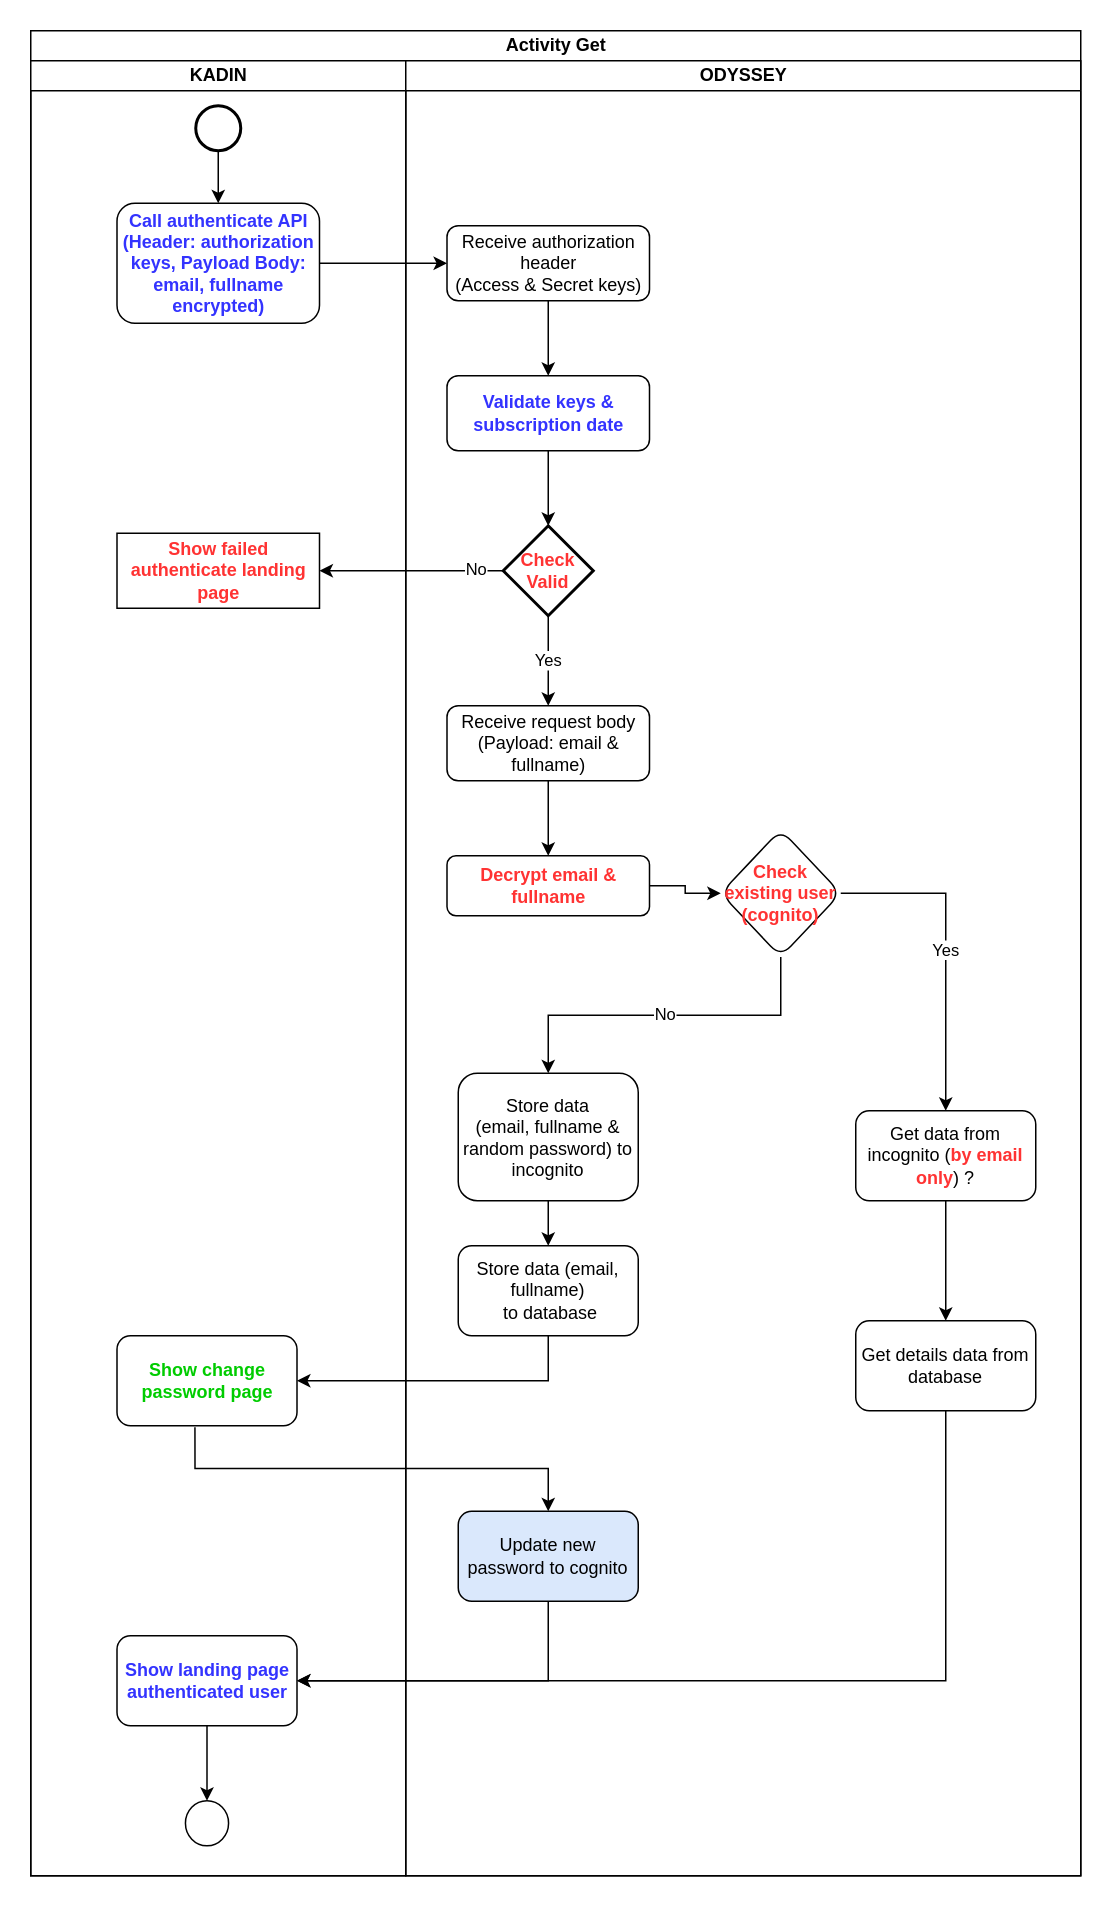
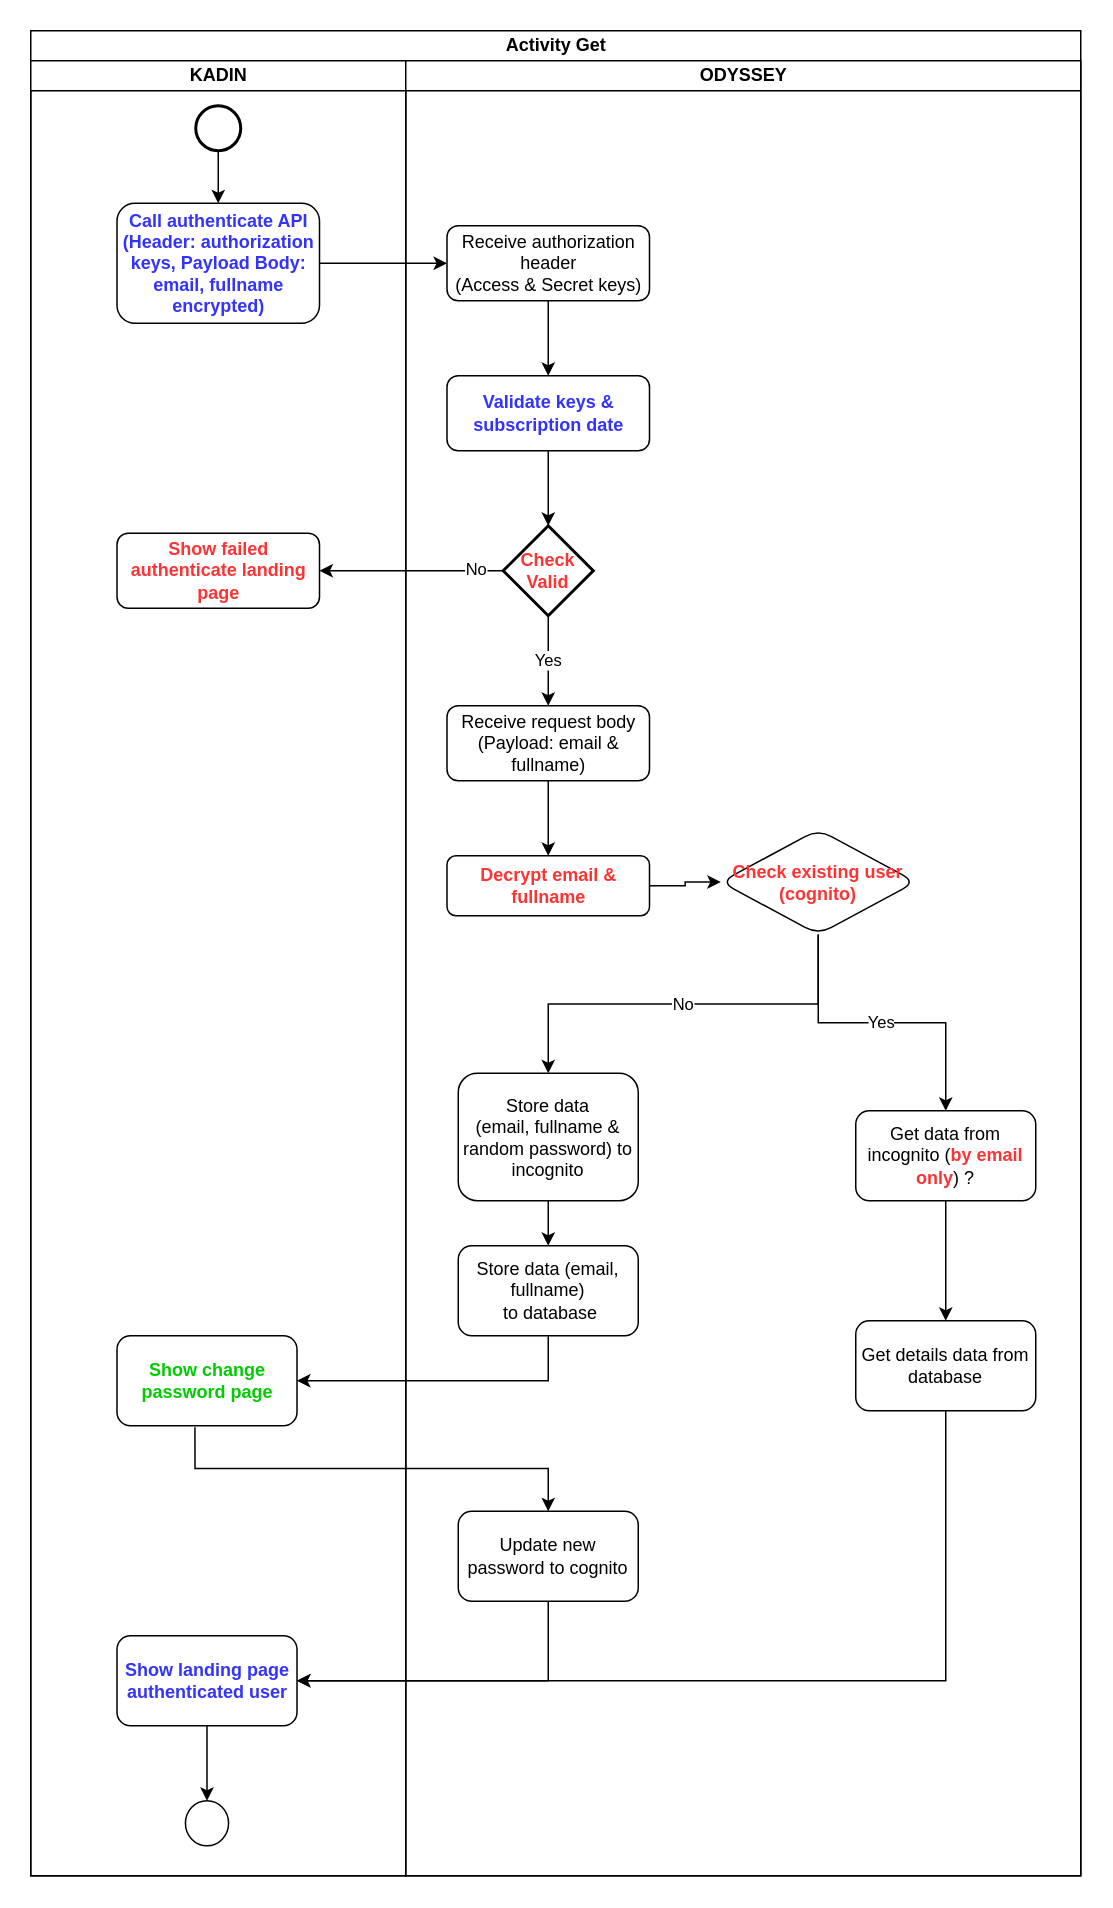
node "Show failed authenticate landing page": shape rectangle -> rounded rectangle
node "Check existing user (cognito)": size 120x128 -> 195x105
node "Update new password to cognito": fillcolor #dae8fc -> #ffffff
